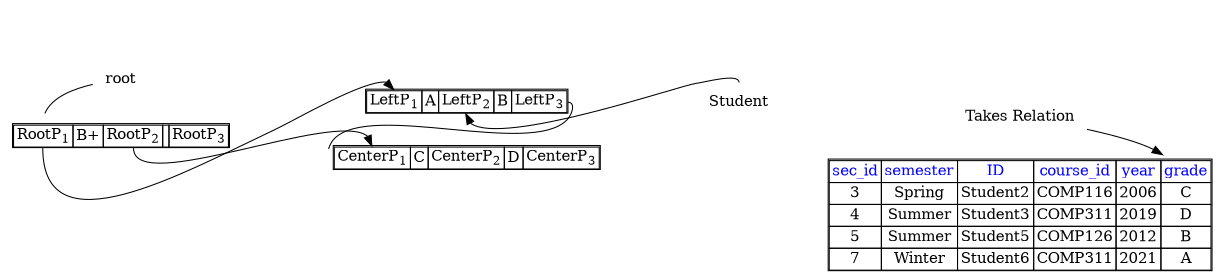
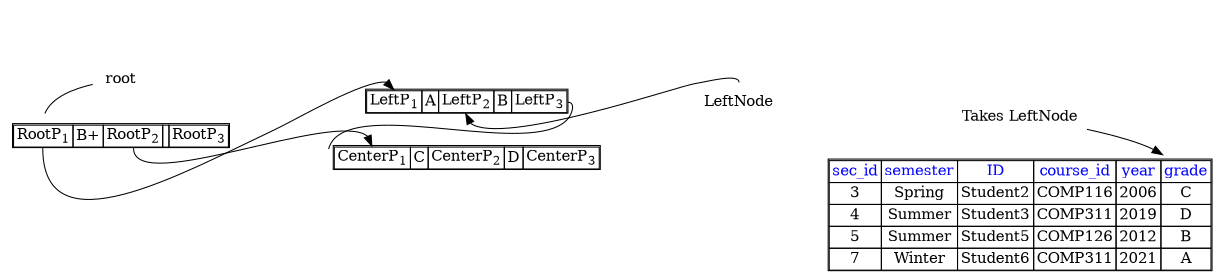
node "Student": label "Student" -> "LeftNode"
node "Takes Relation": label "Takes Relation" -> "Takes LeftNode"
